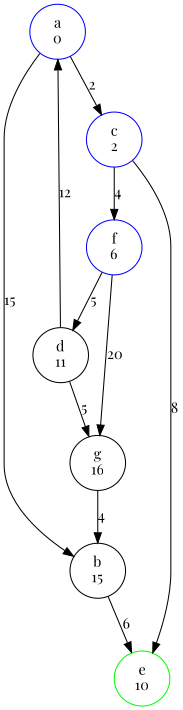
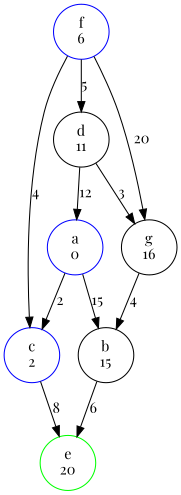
edge "c 2" -> "f 6": reversed
edge "d 11" -> "g 16": label "5" -> "3"
node "e 10": label "e 10" -> "e 20"
